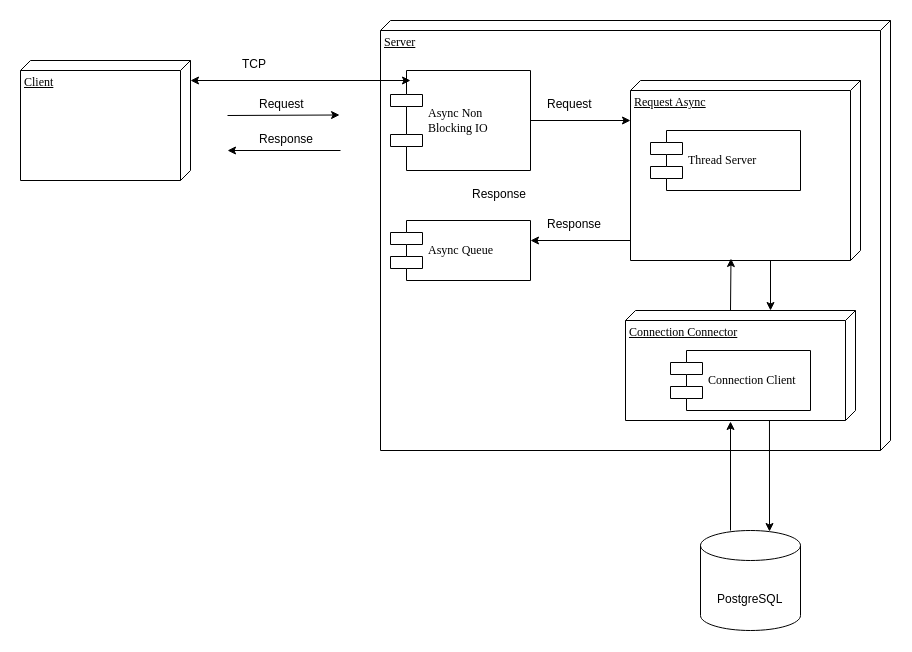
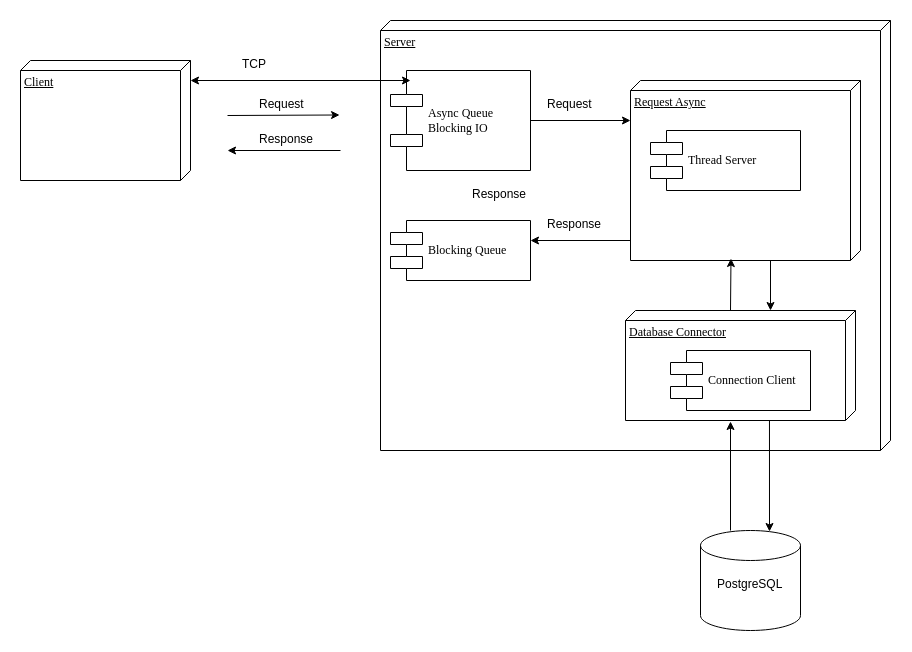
node "Async Non Blocking IO": label "Async Non Blocking IO" -> "Async Queue Blocking IO"
node "Async Queue": label "Async Queue" -> "Blocking Queue"
node "Connection Connector": label "Connection Connector" -> "Database Connector"
node "PostgreSQL": moved (751, 606) -> (751, 591)
